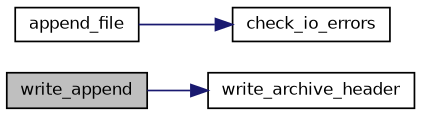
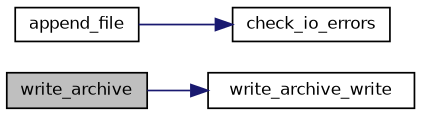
node "write_append": label "write_append" -> "write_archive"
node "write_archive_header": label "write_archive_header" -> "write_archive_write"
